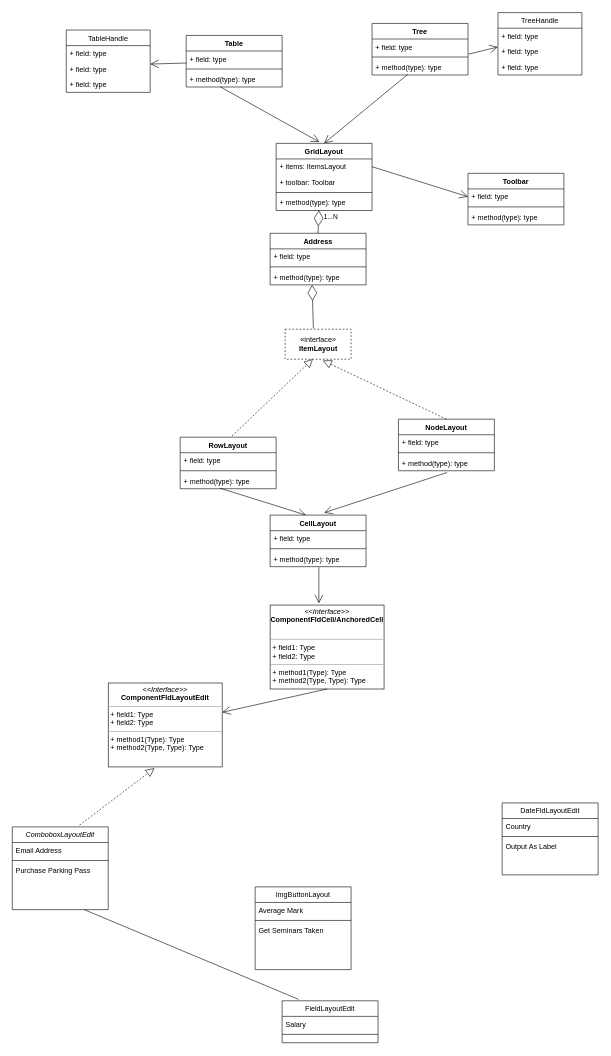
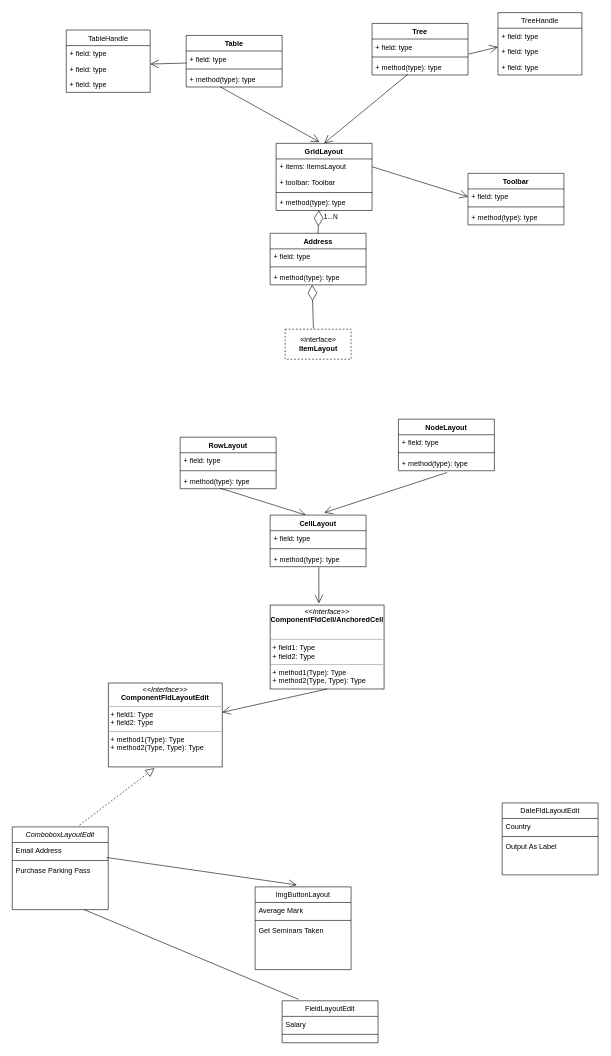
edge "NodeLayout" -> "«interface» ItemLayout": removed
edge "RowLayout" -> "«interface» ItemLayout": removed
edge "Email Address" -> "ImgButtonLayout": added
